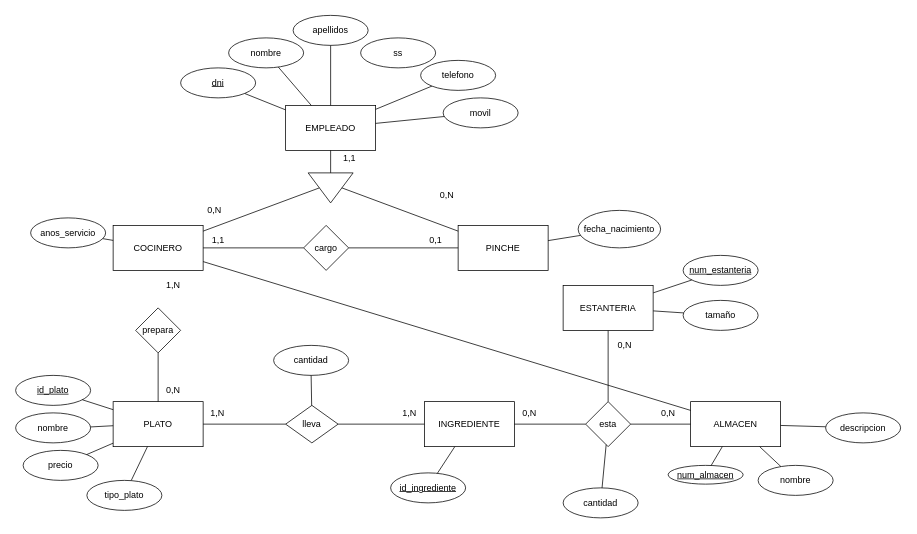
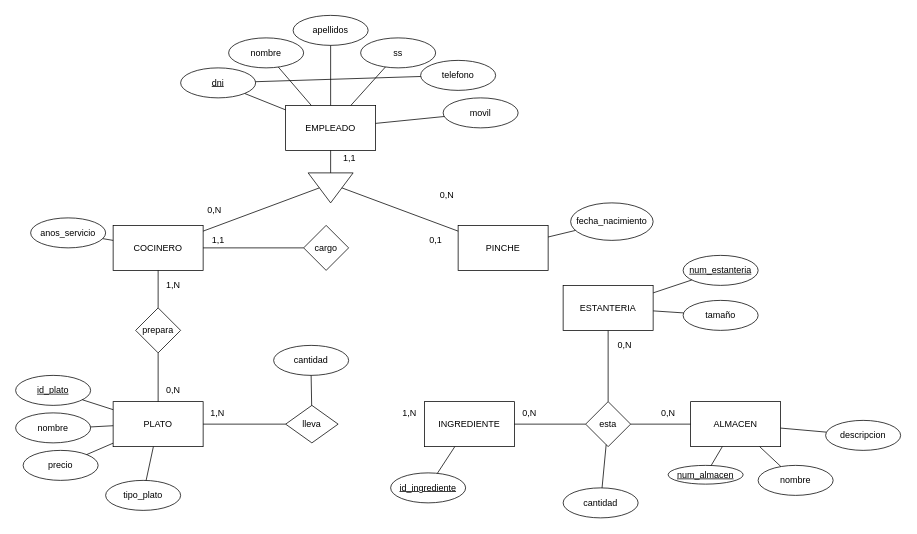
edge "ss" -- "EMPLEADO": added
edge "telefono" -- "EMPLEADO": now "telefono" -- "dni"
node "fecha_nacimiento": moved (619, 229) -> (612, 222)
edge "cargo" -- "PINCHE": removed
edge "COCINERO" -- "ALMACEN": now "COCINERO" -- "prepara"
edge "lleva" -- "INGREDIENTE": removed
node "descripcion": moved (863, 428) -> (863, 435)
node "tipo_plato": moved (124, 495) -> (143, 495)
